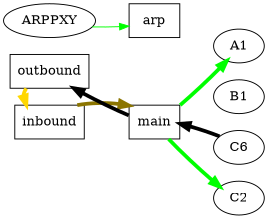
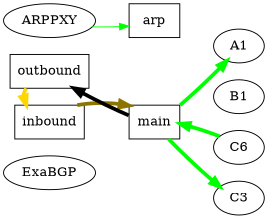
edge "C6" -> "main": color black -> green
node "ExaBGP": added
node "C2": label "C2" -> "C3"
